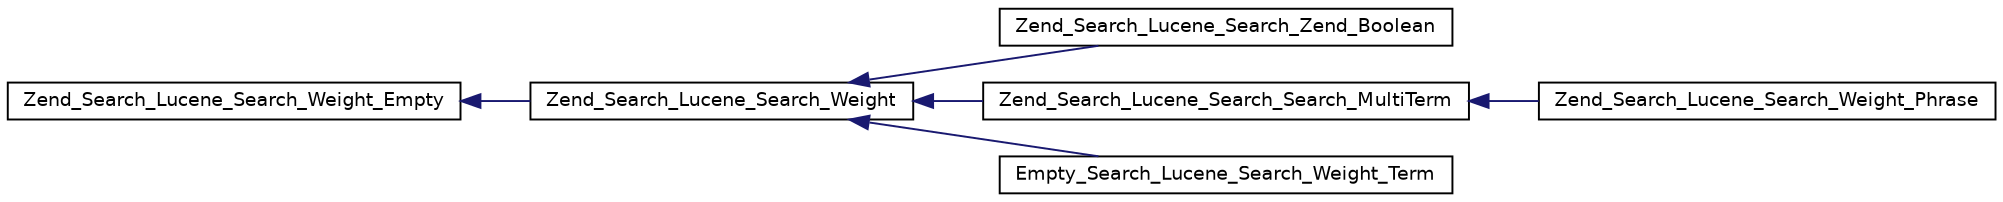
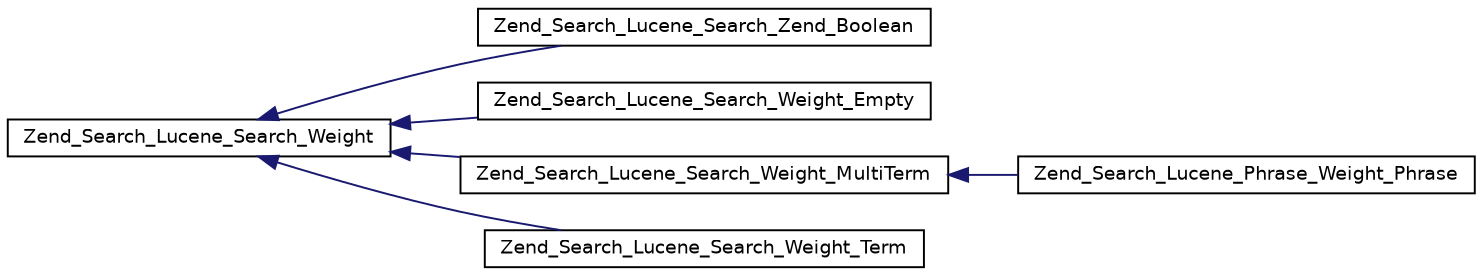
edge "Zend_Search_Lucene_Search_Weight" -> "Zend_Search_Lucene_Search_Weight_Empty": reversed
node "Zend_Search_Lucene_Search_Search_MultiTerm": label "Zend_Search_Lucene_Search_Search_MultiTerm" -> "Zend_Search_Lucene_Search_Weight_MultiTerm"
node "Zend_Search_Lucene_Search_Weight_Phrase": label "Zend_Search_Lucene_Search_Weight_Phrase" -> "Zend_Search_Lucene_Phrase_Weight_Phrase"
node "Empty_Search_Lucene_Search_Weight_Term": label "Empty_Search_Lucene_Search_Weight_Term" -> "Zend_Search_Lucene_Search_Weight_Term"
